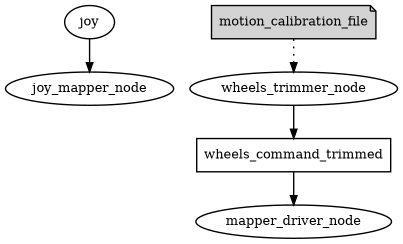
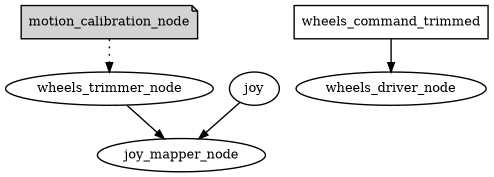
node "motion_calibration_file": label "motion_calibration_file" -> "motion_calibration_node"
edge "wheels_trimmer_node" -> "wheels_command_trimmed": now "wheels_trimmer_node" -> "joy_mapper_node"
node "mapper_driver_node": label "mapper_driver_node" -> "wheels_driver_node"
